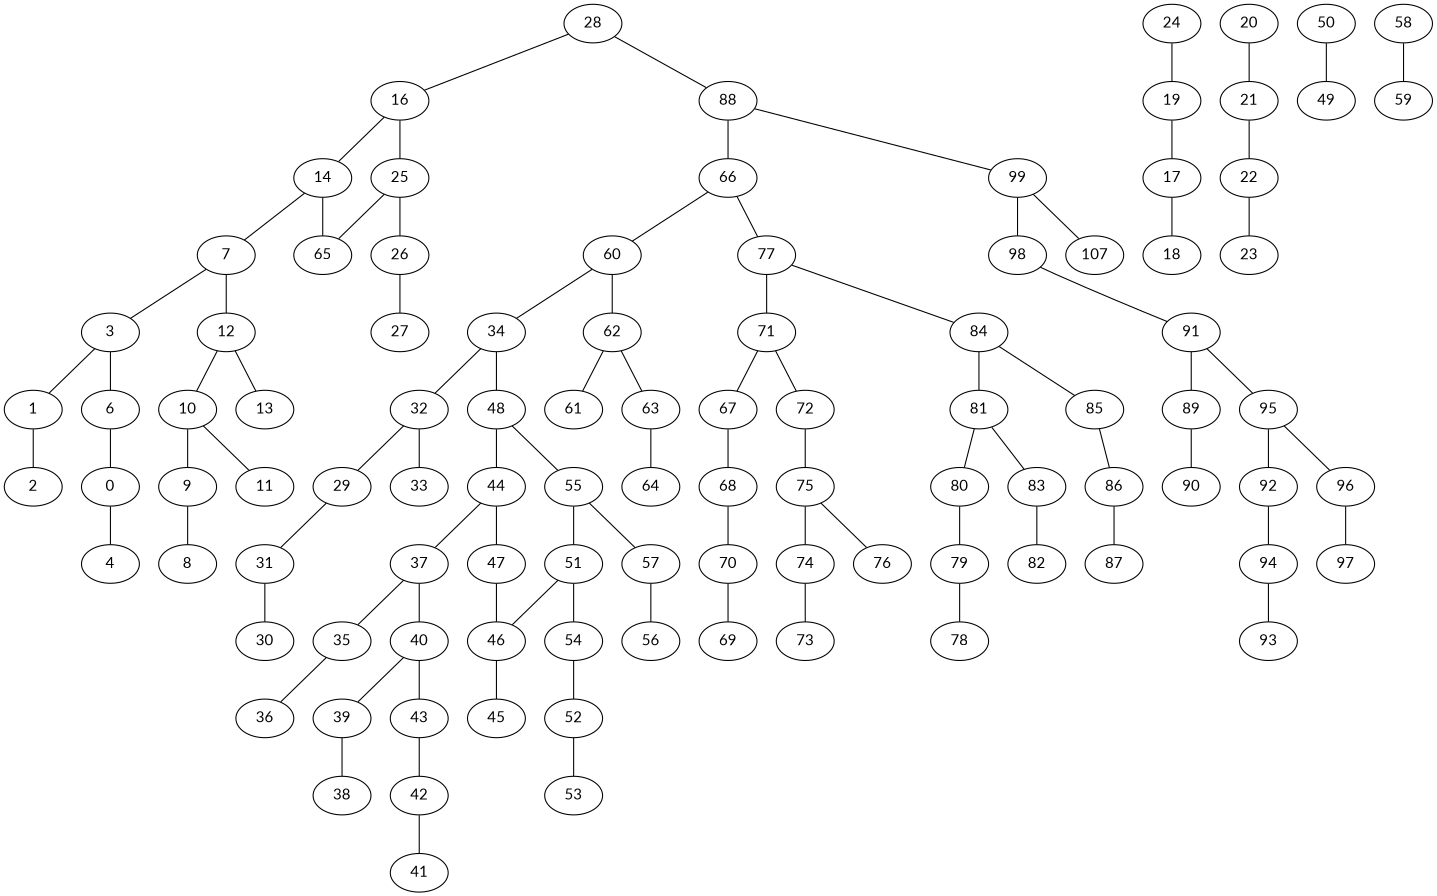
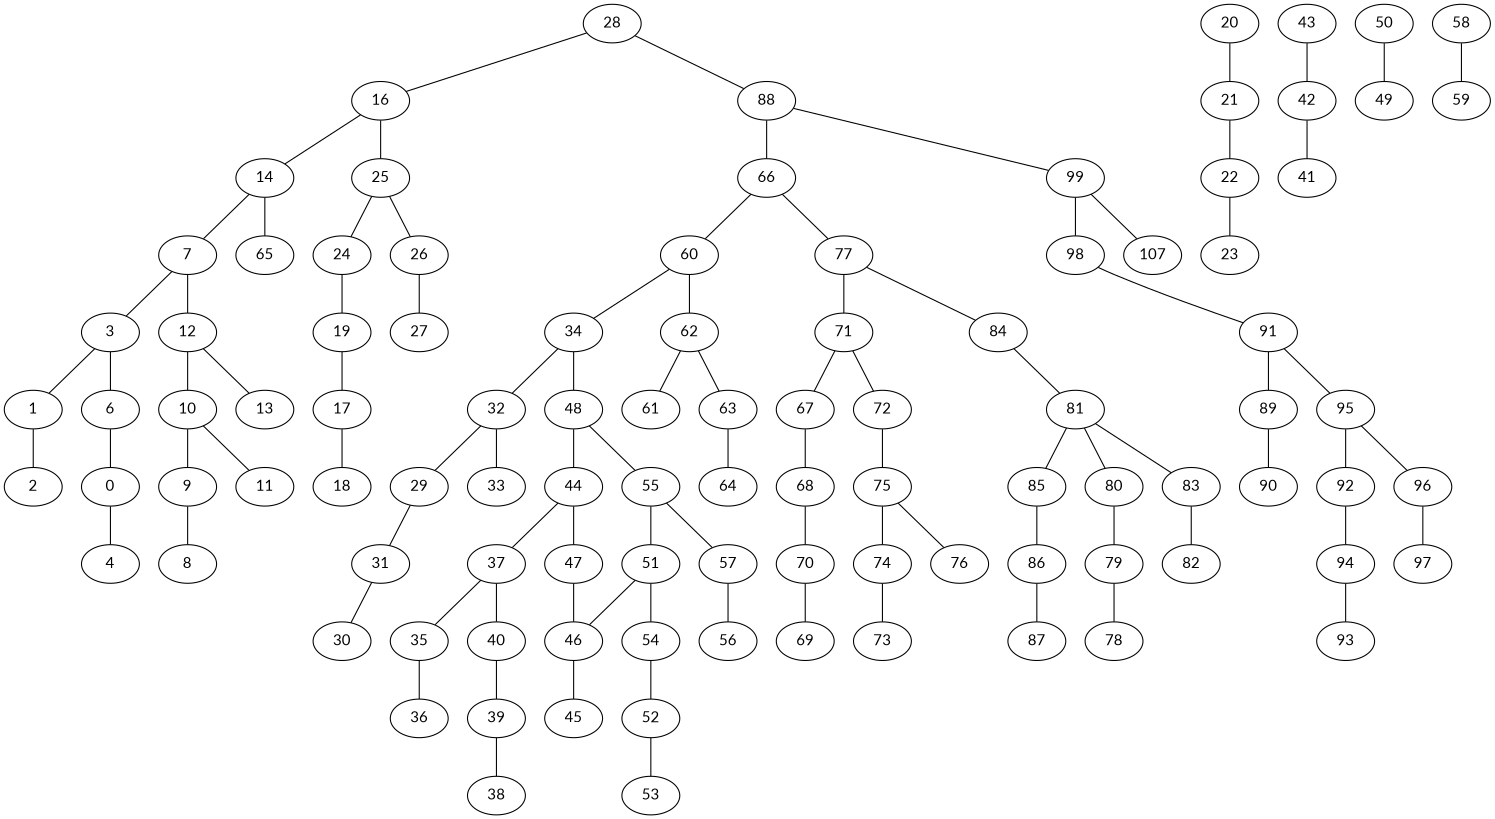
edge "25" -- "65": now "25" -- "24"
edge "84" -- "85": now "81" -- "85"
edge "40" -- "43": removed
